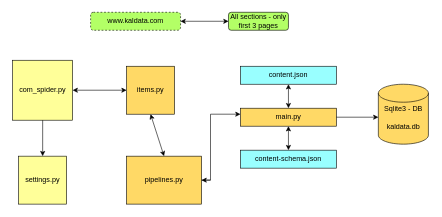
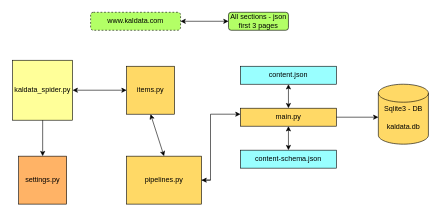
node "All sections - only first 3 pages": label "All sections - only first 3 pages" -> "All sections - json first 3 pages"
node "com_spider.py": label "com_spider.py" -> "kaldata_spider.py"
node "settings.py": fillcolor #ffff99 -> #ffb366
